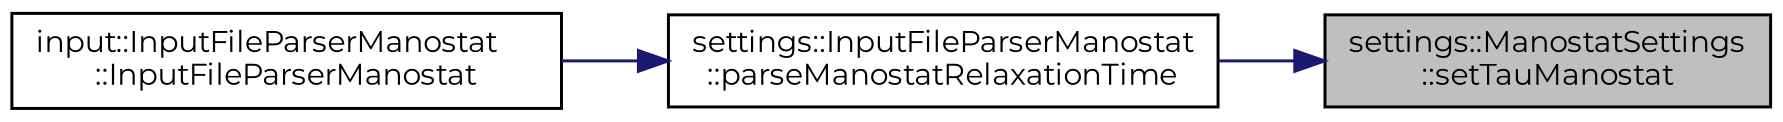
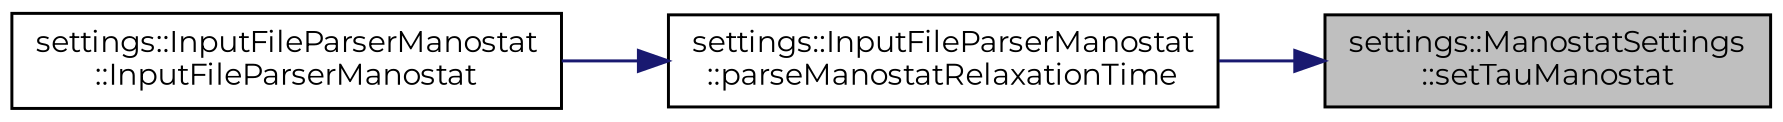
node "input::InputFileParserManostat ::InputFileParserManostat": label "input::InputFileParserManostat ::InputFileParserManostat" -> "settings::InputFileParserManostat ::InputFileParserManostat"
